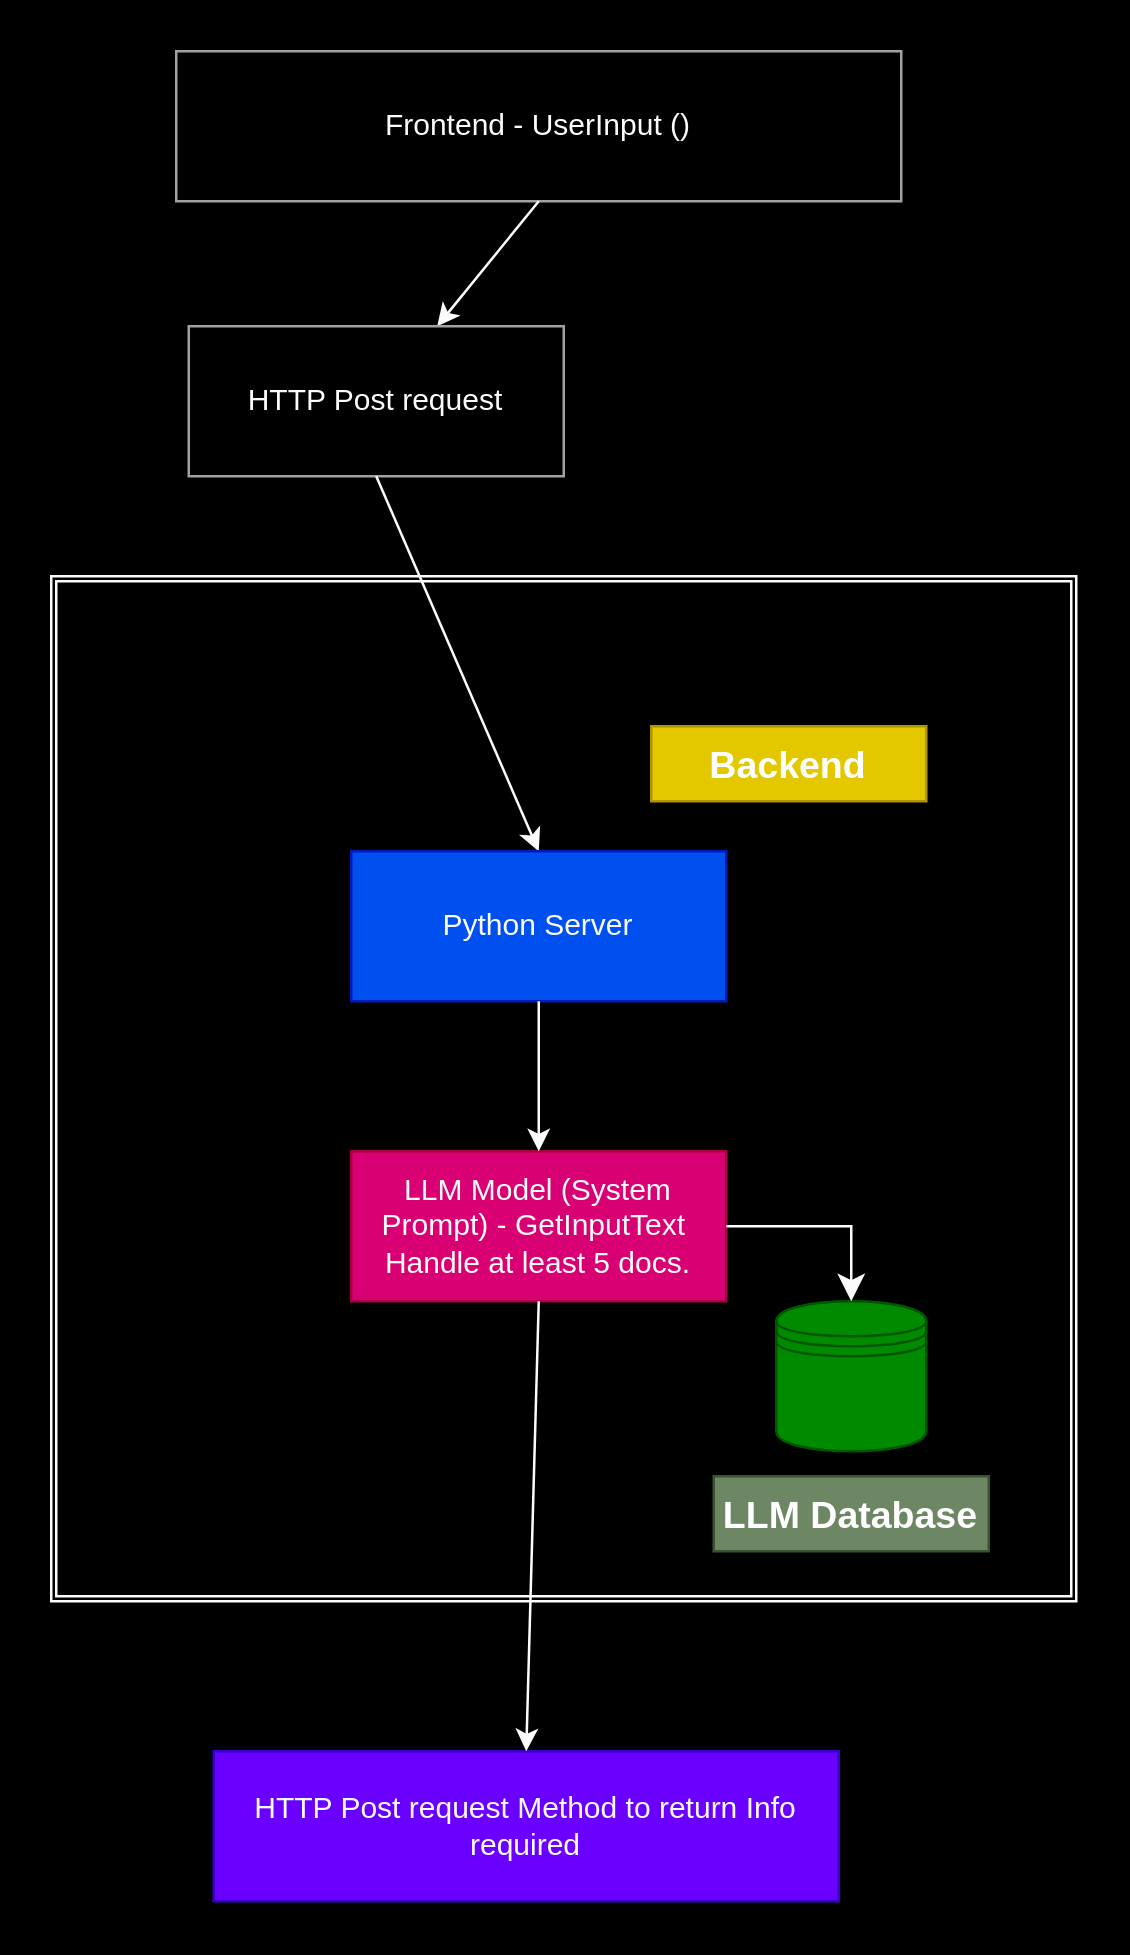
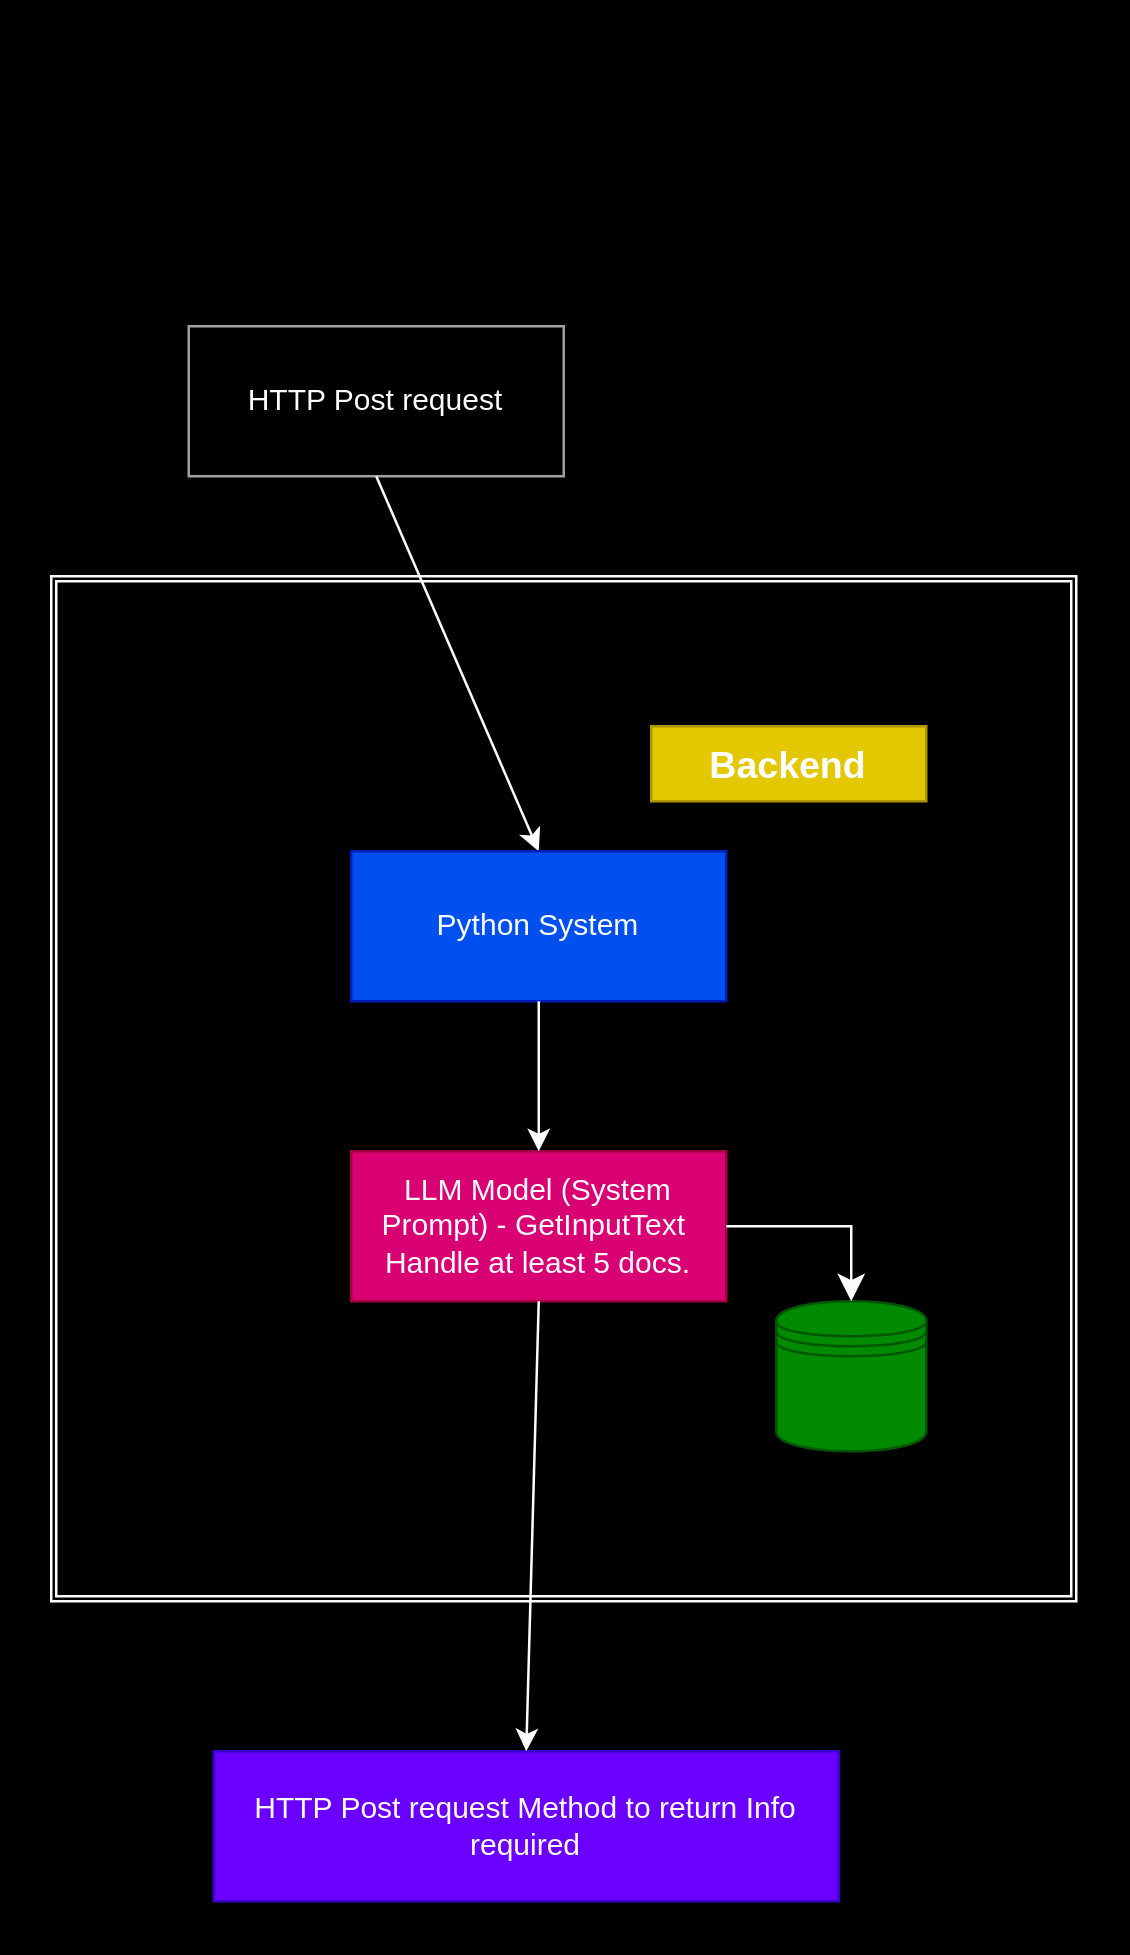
node "Frontend - UserInput ()": removed
edge "Frontend - UserInput ()" -> "HTTP Post request": removed
node "Python Server": label "Python Server" -> "Python System"
node "LLM Database": removed
